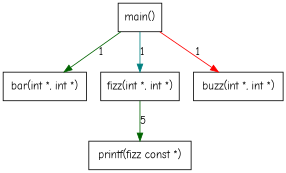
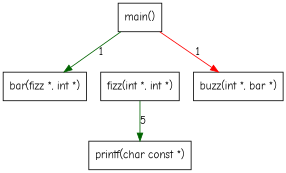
edge "main()" -> "fizz(int *, int *)": removed, label "1"
node "bar(int *, int *)": label "bar(int *, int *)" -> "bar(fizz *, int *)"
node "buzz(int *, int *)": label "buzz(int *, int *)" -> "buzz(int *, bar *)"
node "printf(fizz const *)": label "printf(fizz const *)" -> "printf(char const *)"
